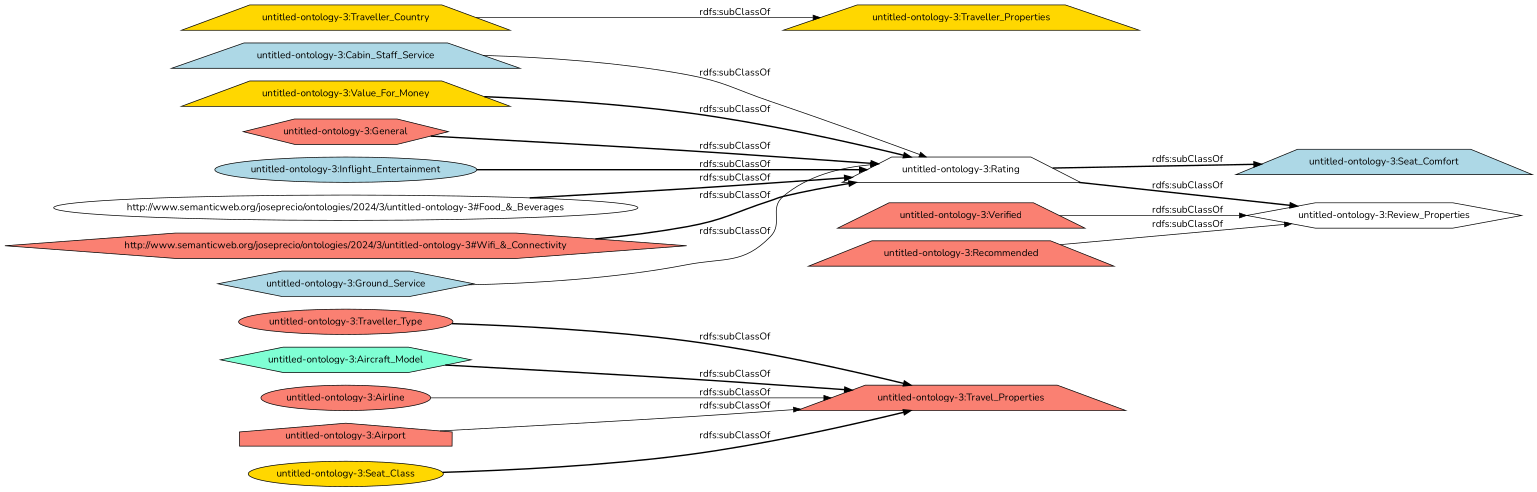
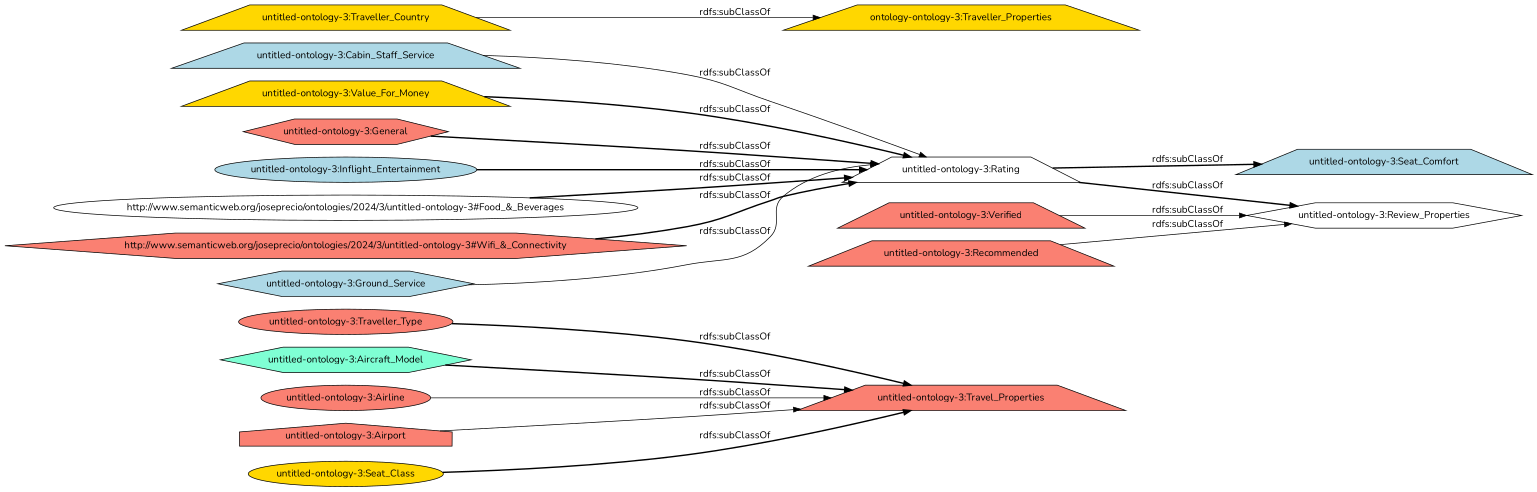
node "untitled-ontology-3:Traveller_Properties": label "untitled-ontology-3:Traveller_Properties" -> "ontology-ontology-3:Traveller_Properties"
